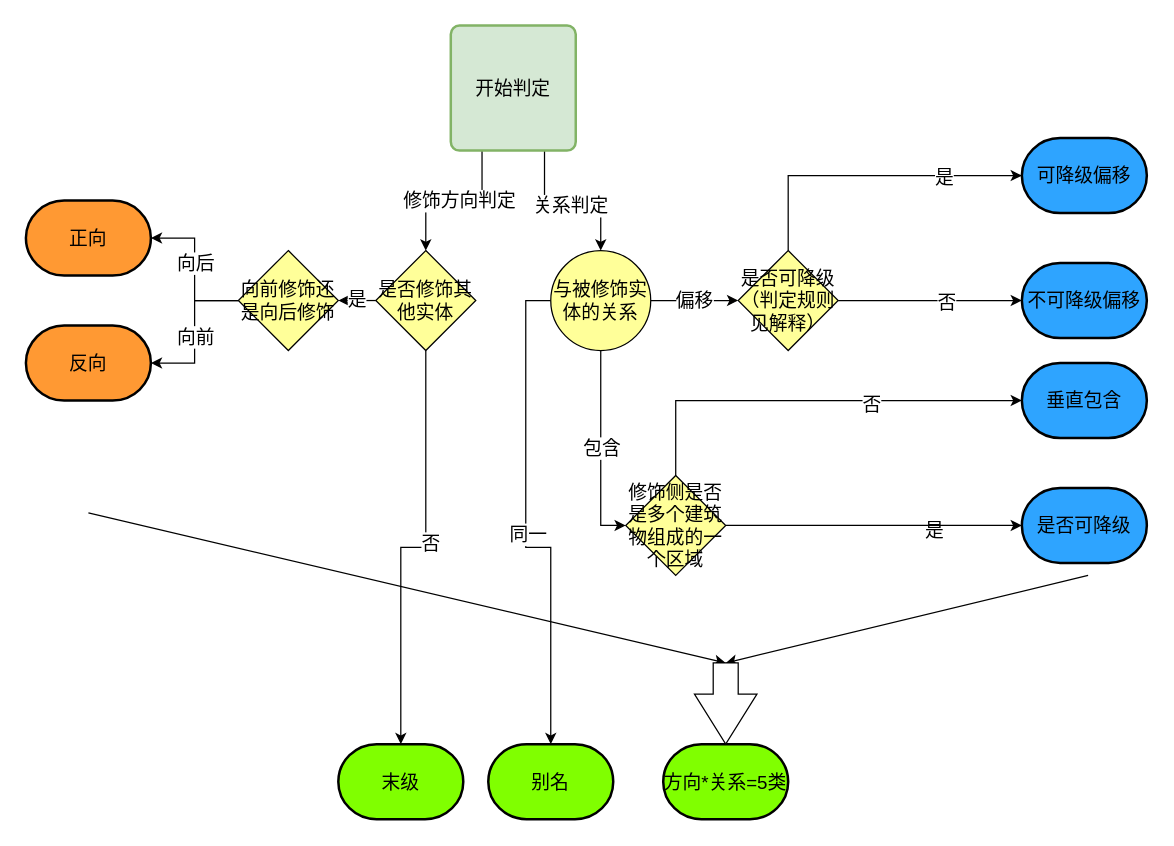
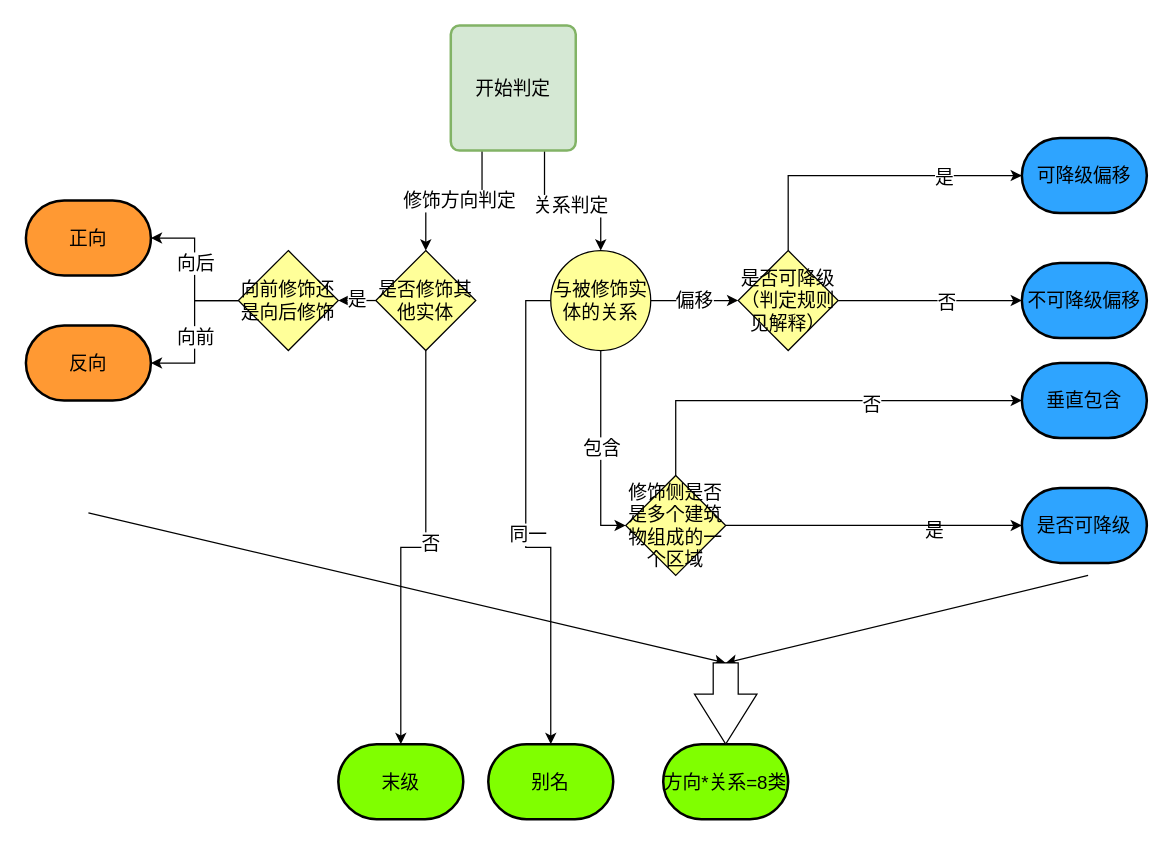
node "方向*关系=5类": label "方向*关系=5类" -> "方向*关系=8类"
